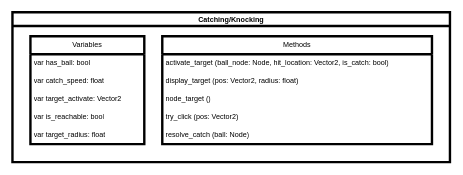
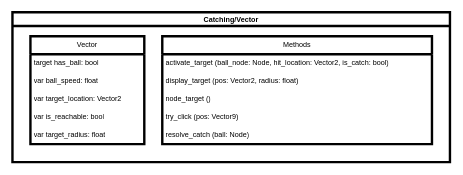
node "Catching/Knocking": label "Catching/Knocking" -> "Catching/Vector"
node "Variables": label "Variables" -> "Vector"
node "var has_ball: bool": label "var has_ball: bool" -> "target has_ball: bool"
node "var catch_speed: float": label "var catch_speed: float" -> "var ball_speed: float"
node "var target_activate: Vector2": label "var target_activate: Vector2" -> "var target_location: Vector2"
node "try_click (pos: Vector2)": label "try_click (pos: Vector2)" -> "try_click (pos: Vector9)"
